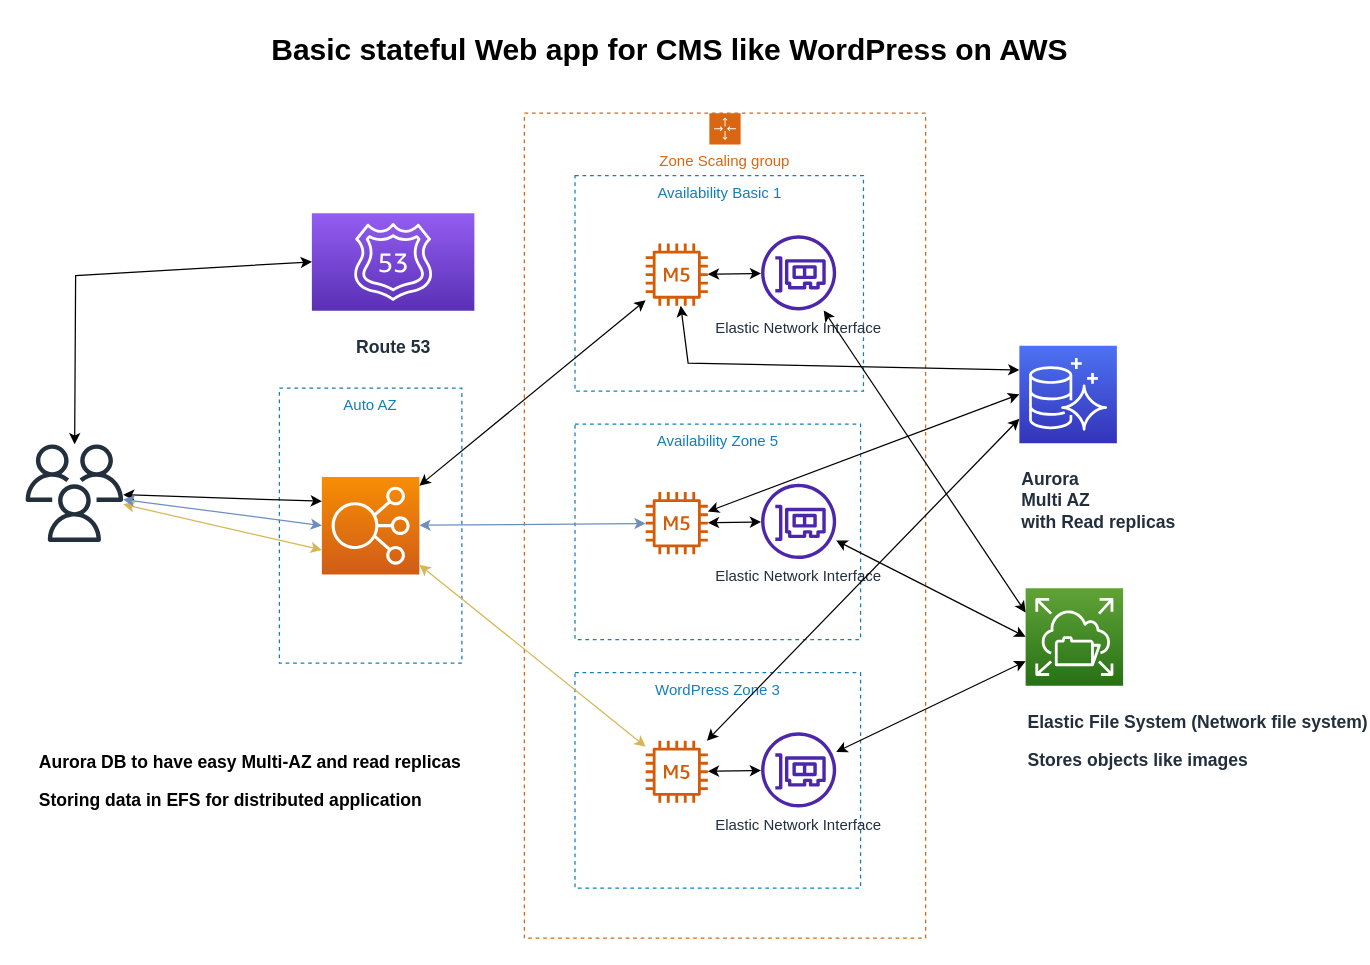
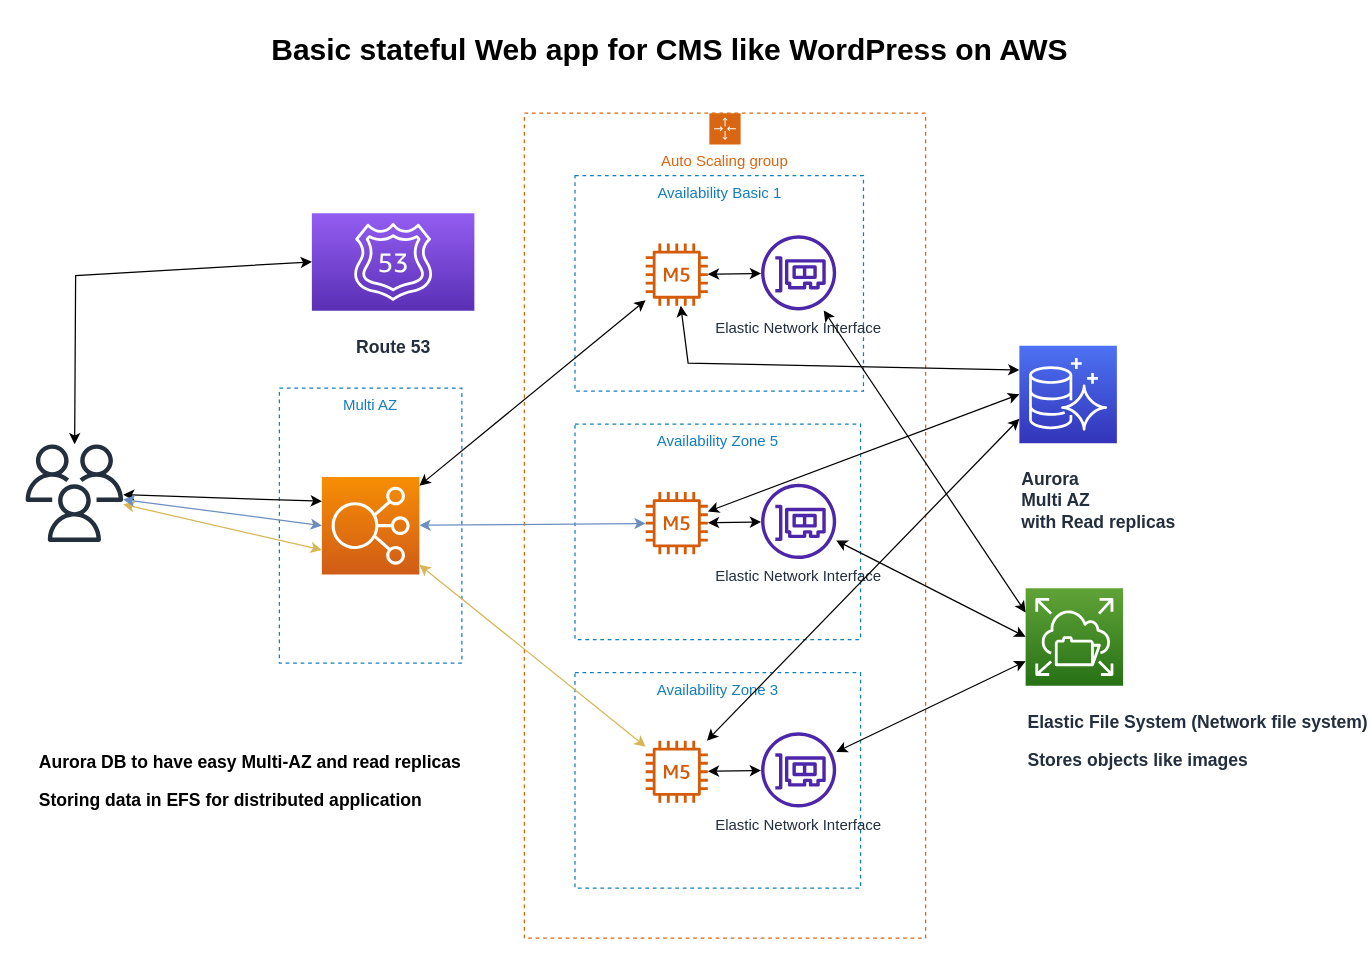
node "Zone Scaling group": label "Zone Scaling group" -> "Auto Scaling group"
node "Auto AZ": label "Auto AZ" -> "Multi AZ"
node "WordPress Zone 3": label "WordPress Zone 3" -> "Availability Zone 3"
